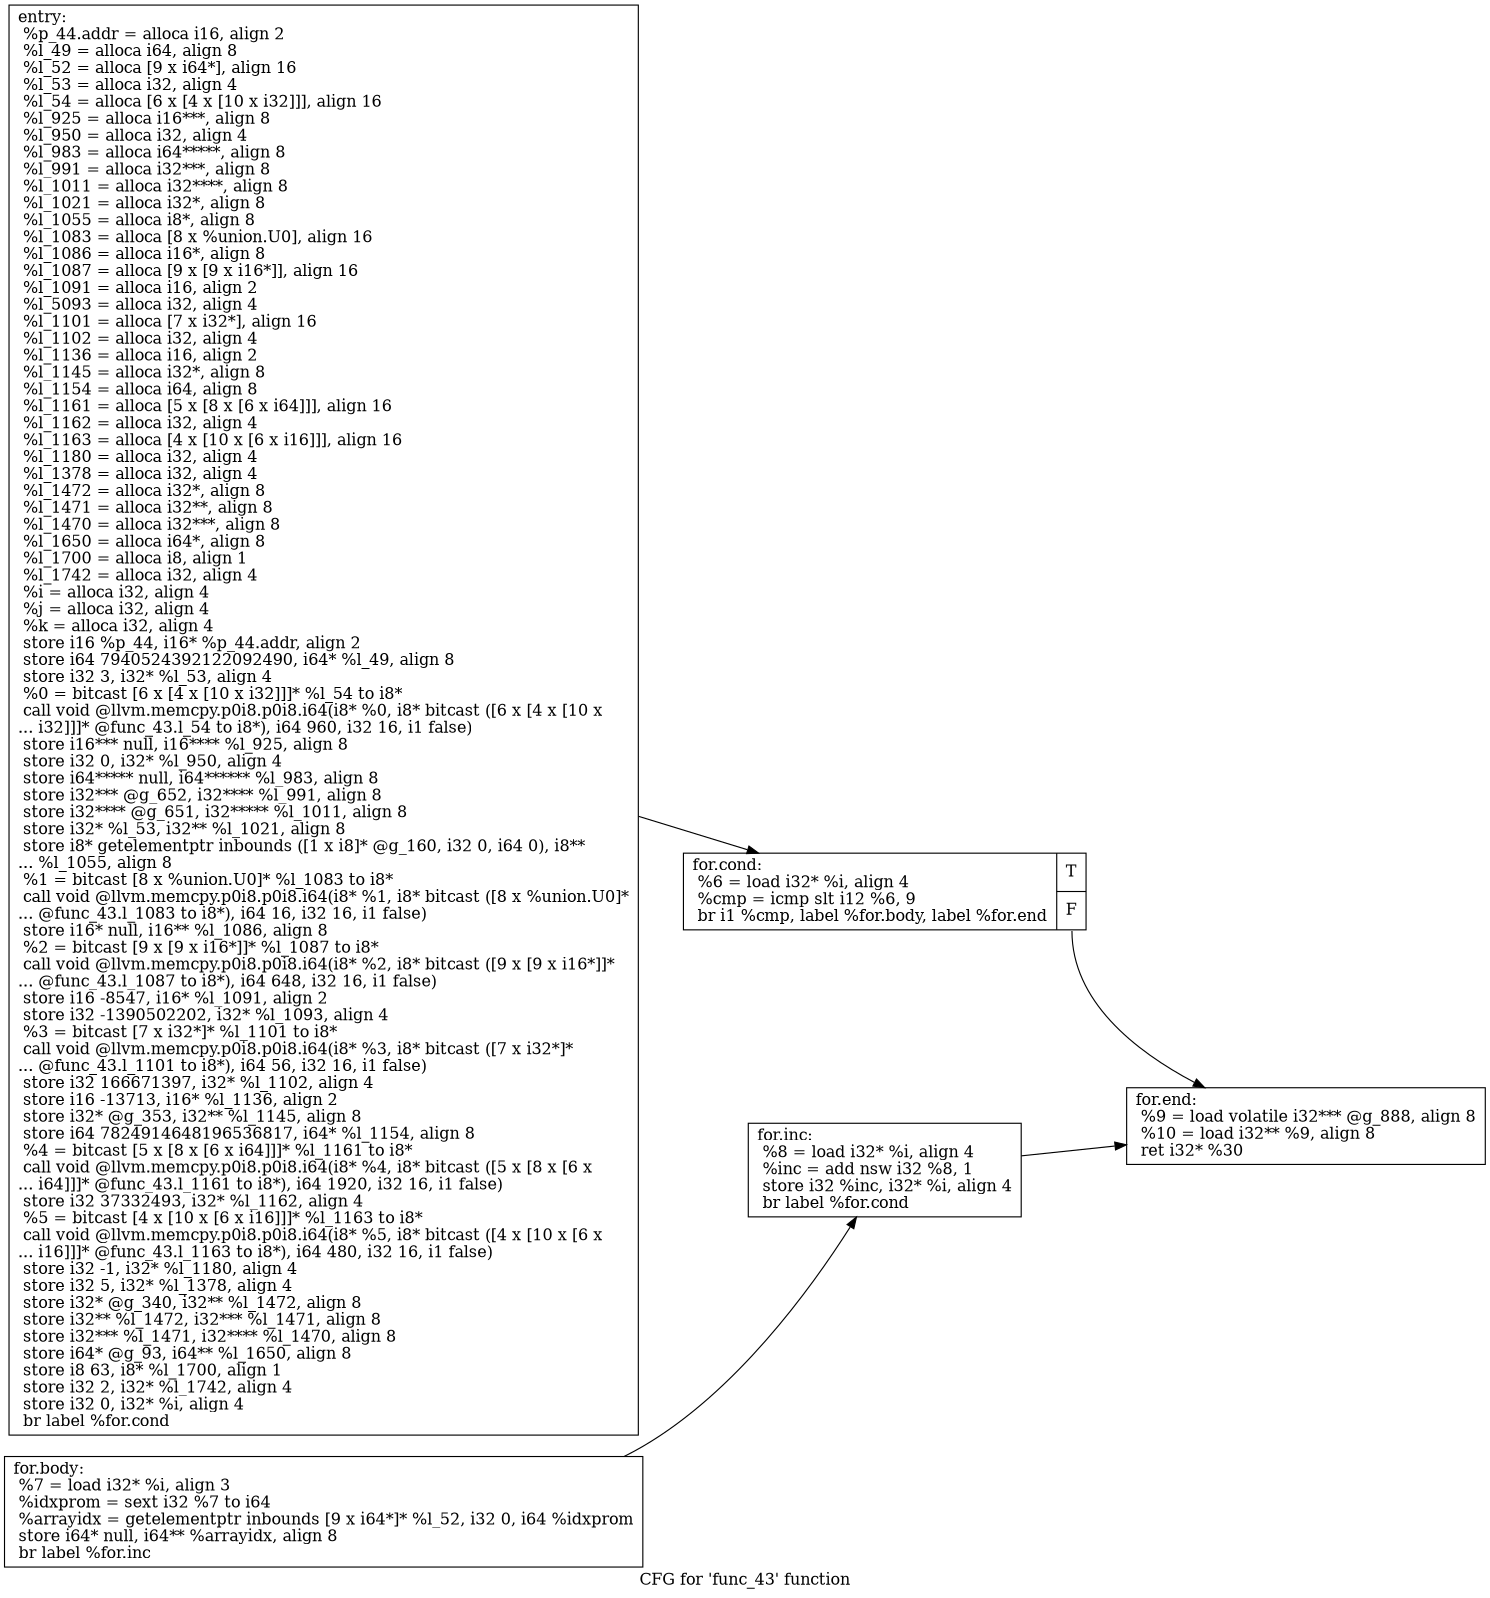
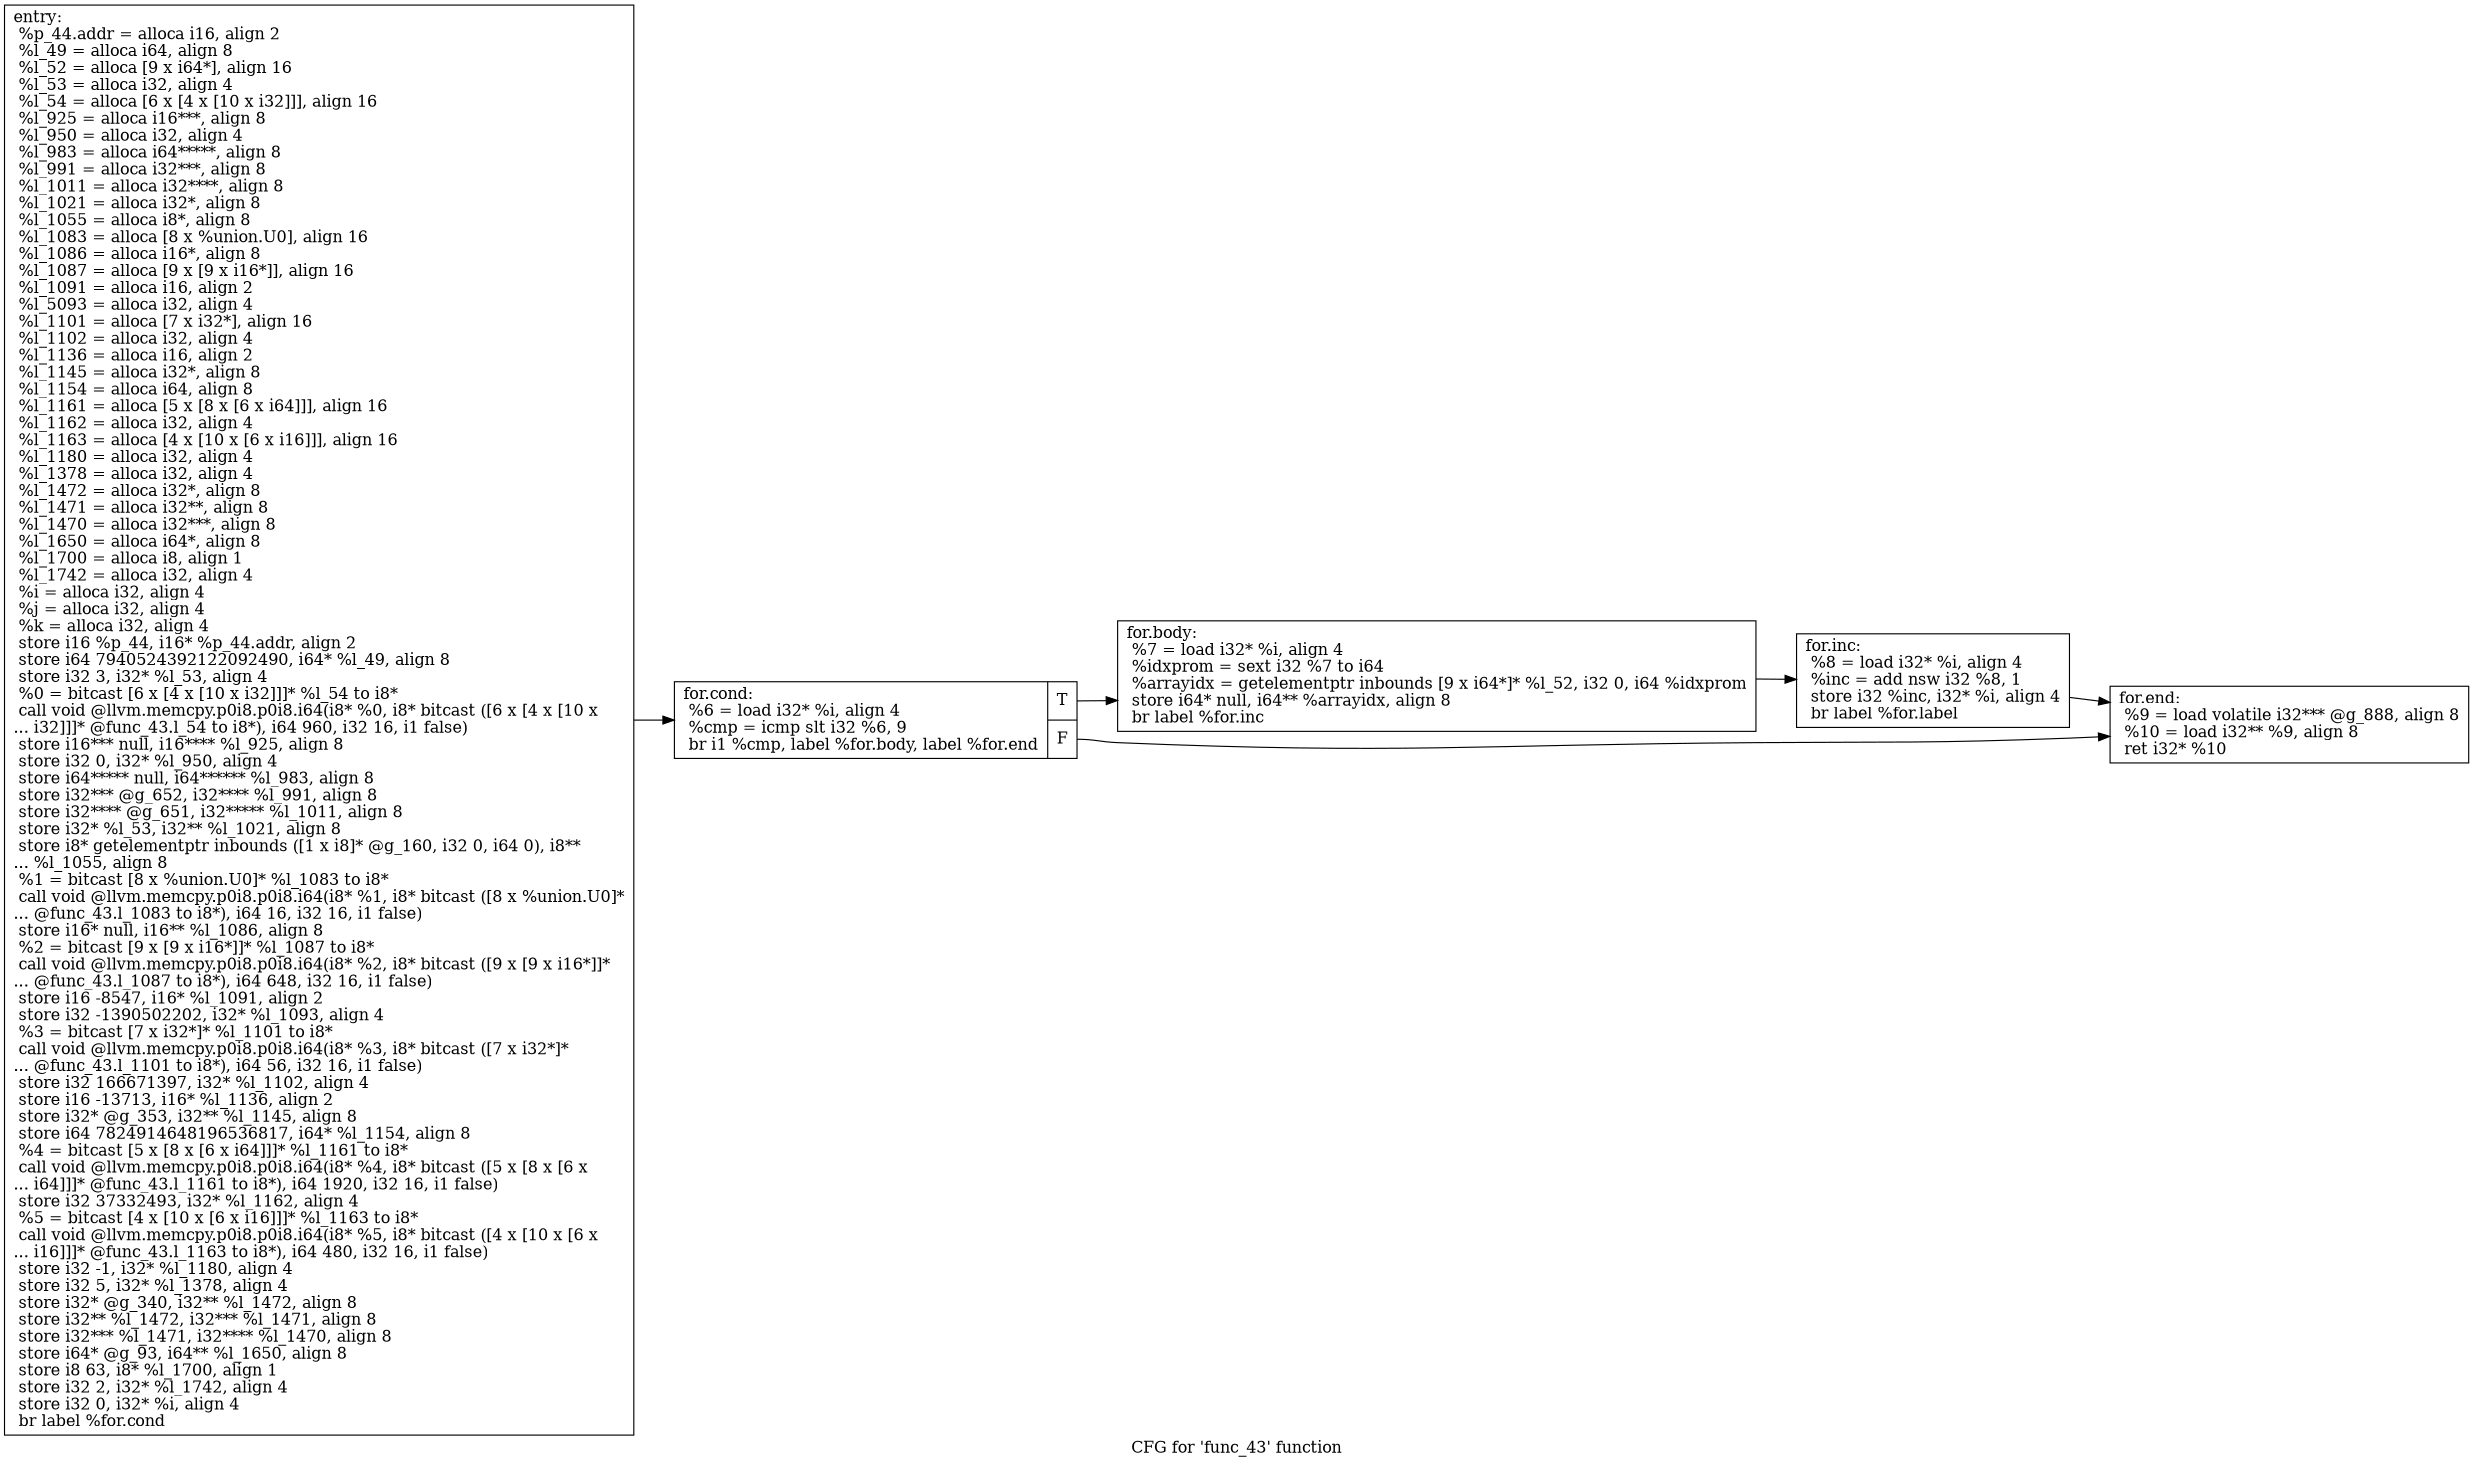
edge "for.cond:" -> "for.body:": added
node "for.cond:": text "%cmp = icmp slt i12 %6, 9" -> "%cmp = icmp slt i32 %6, 9"
node "for.end:": text "ret i32* %30" -> "ret i32* %10"
node "for.inc:": text "br label %for.cond" -> "br label %for.label"
node "for.body:": text "%7 = load i32* %i, align 3" -> "%7 = load i32* %i, align 4"
